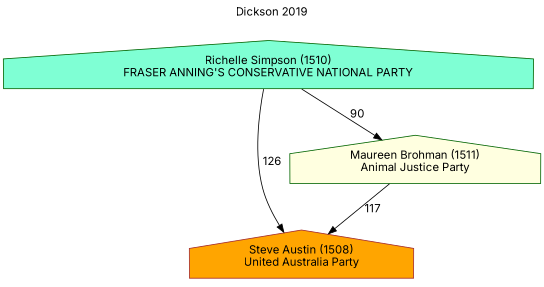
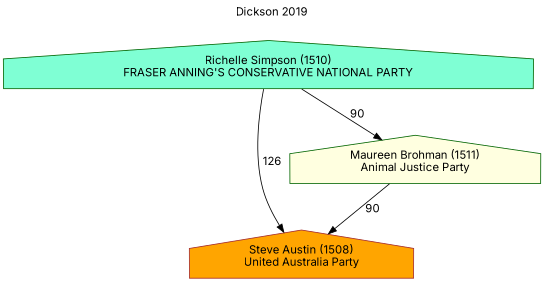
edge "Maureen Brohman (1511) Animal Justice Party" -> "Steve Austin (1508) United Australia Party": label "117" -> "90"
